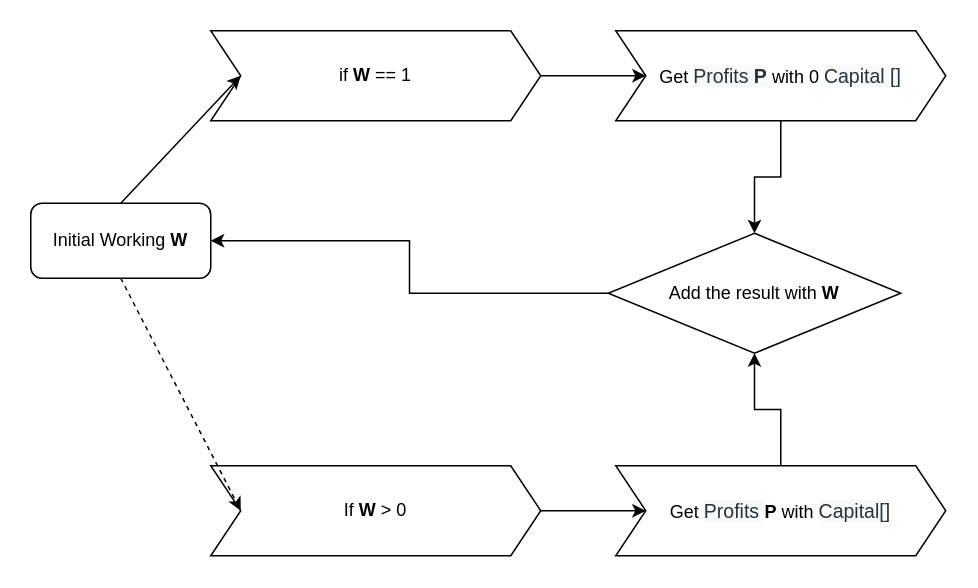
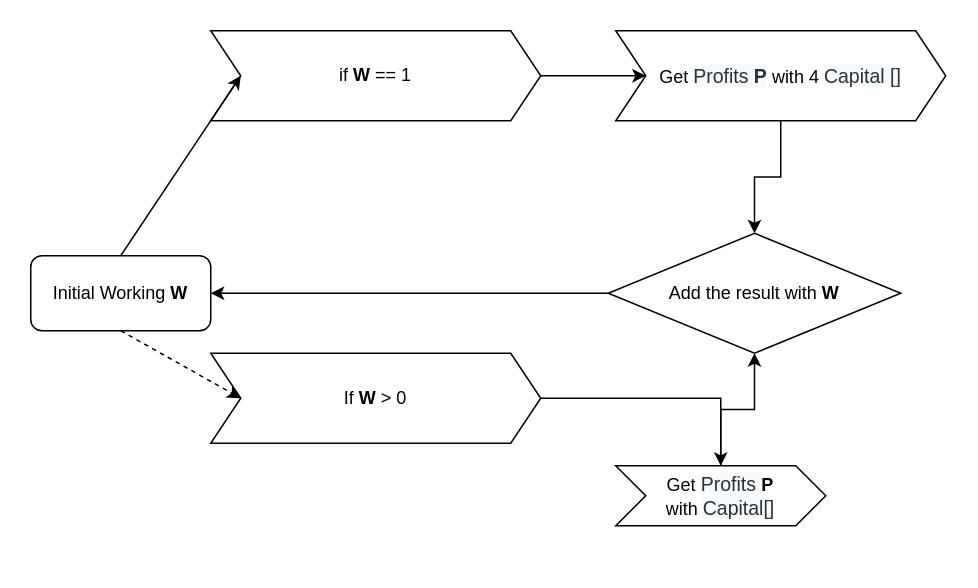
node "Get Profits P with 0 Capital []": label "Get Profits P with 0 Capital []" -> "Get Profits P with 4 Capital []"
node "Initial Working W": moved (121, 241) -> (121, 293)
node "If W > 0": moved (376, 511) -> (376, 398)
node "Get Profits P with Capital[]": size 330x90 -> 210x60
